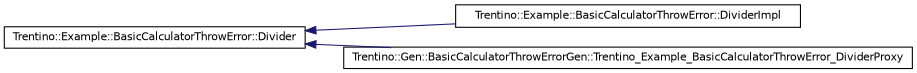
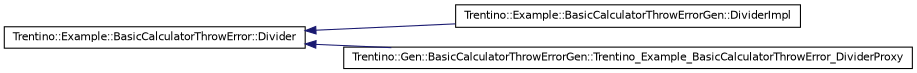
node "Trentino::Example::BasicCalculatorThrowError::DividerImpl": label "Trentino::Example::BasicCalculatorThrowError::DividerImpl" -> "Trentino::Example::BasicCalculatorThrowErrorGen::DividerImpl"
